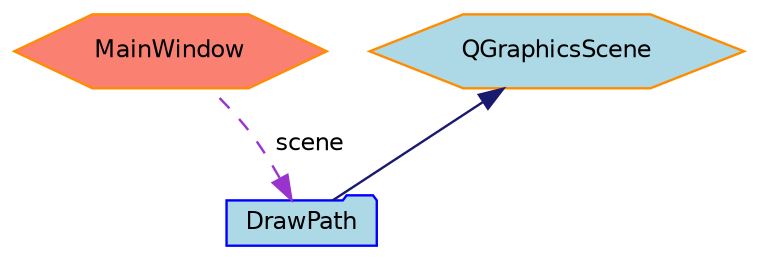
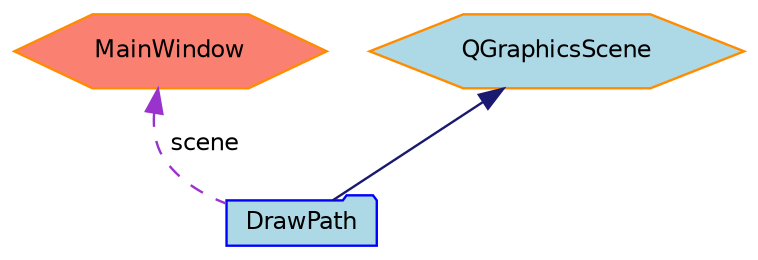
edge "MainWindow" -> "DrawPath": reversed
